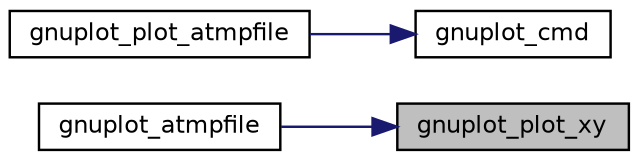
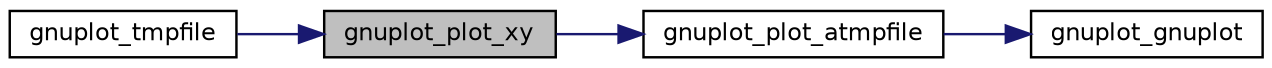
node "gnuplot_cmd": label "gnuplot_cmd" -> "gnuplot_gnuplot"
edge "gnuplot_plot_xy" -> "gnuplot_plot_atmpfile": added
node "gnuplot_atmpfile": label "gnuplot_atmpfile" -> "gnuplot_tmpfile"
